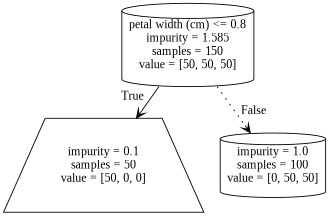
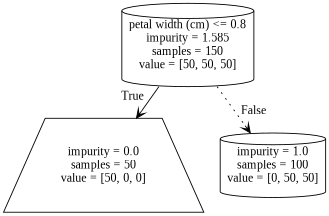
node "impurity = 0.1 samples = 50 value = [50, 0, 0]": label "impurity = 0.1 samples = 50 value = [50, 0, 0]" -> "impurity = 0.0 samples = 50 value = [50, 0, 0]"
